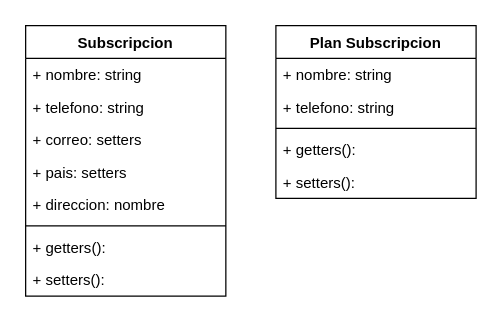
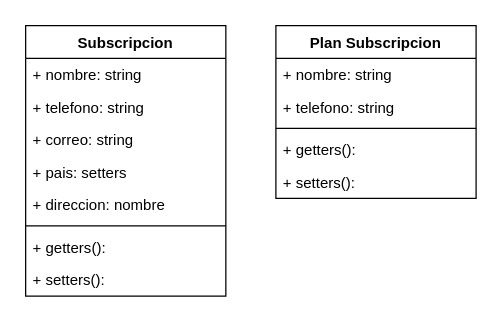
node "+ correo: setters": label "+ correo: setters" -> "+ correo: string"
